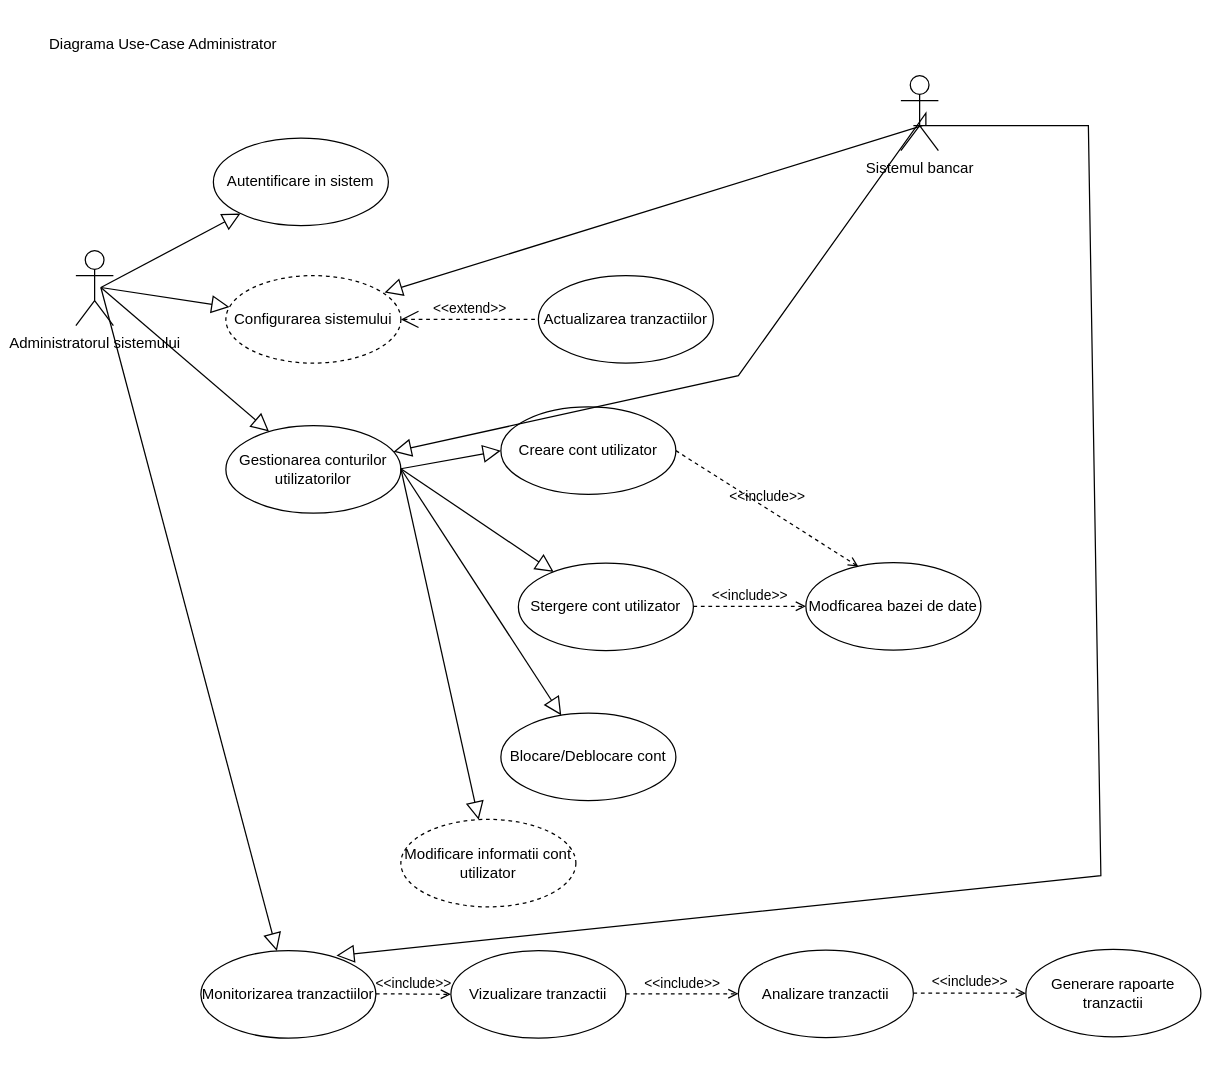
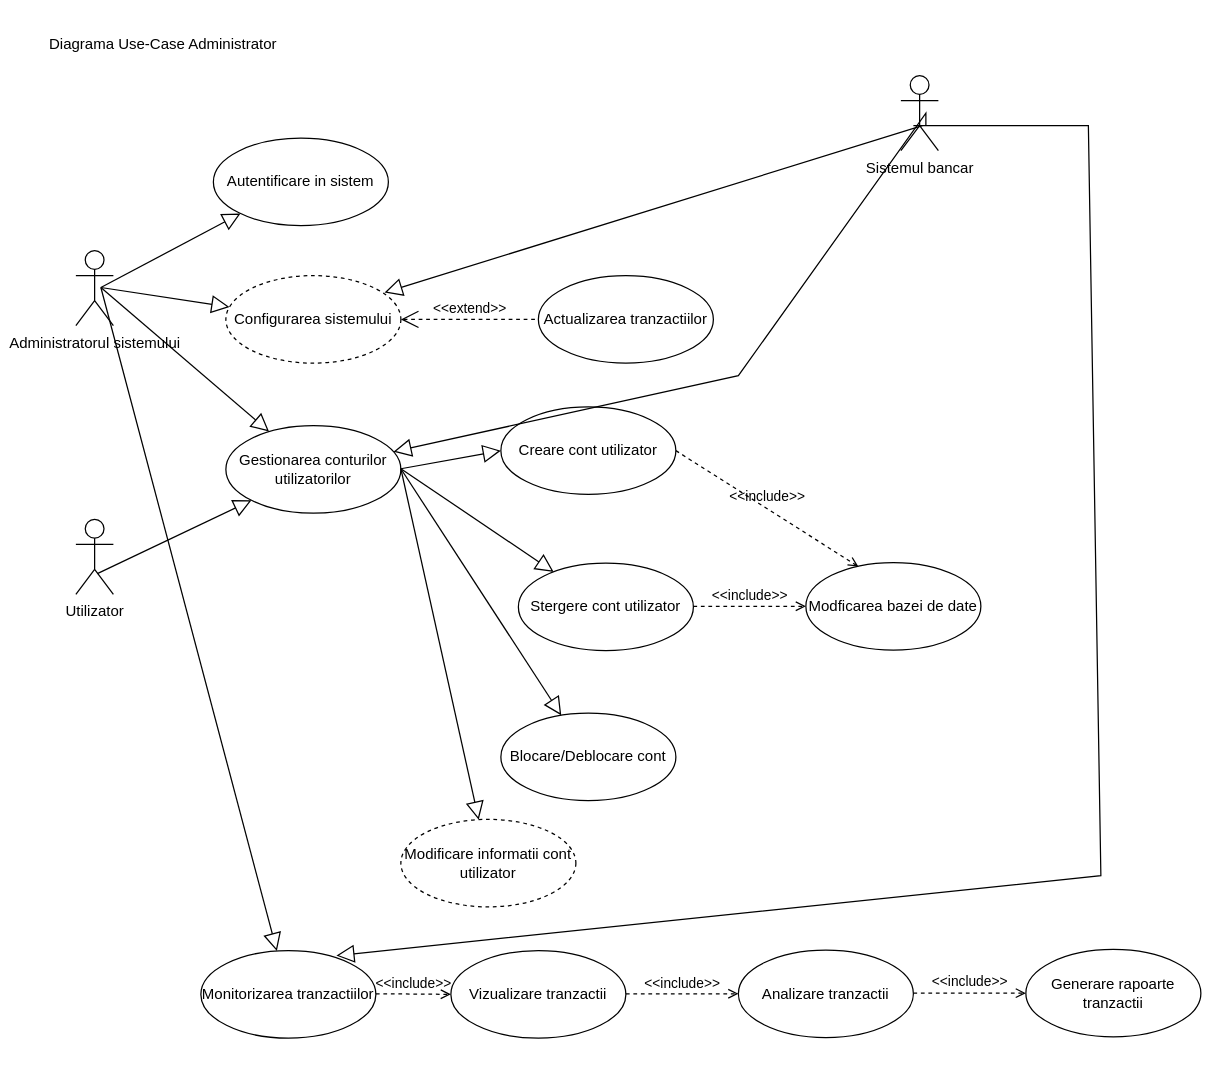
edge "Utilizator" -> "Gestionarea conturilor utilizatorilor": added
node "Utilizator": added
